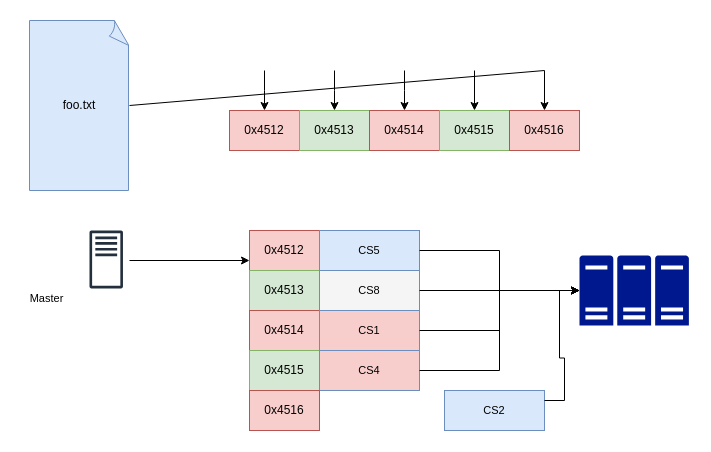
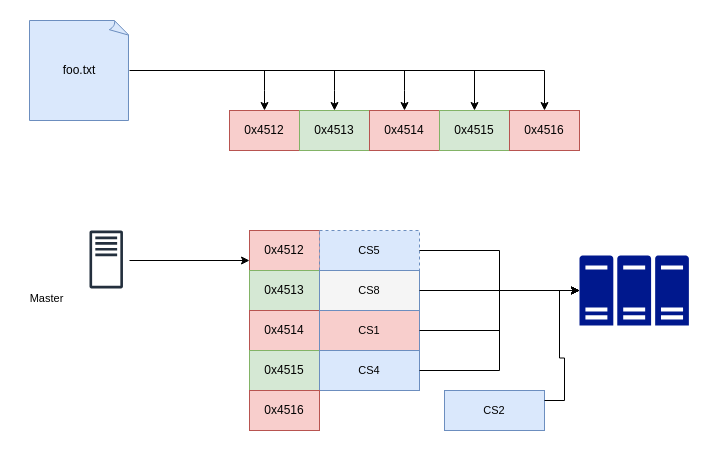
node "foo.txt": size 100x170 -> 100x100
node "CS5": style solid -> dashed
node "CS4": fillcolor #f8cecc -> #dae8fc
